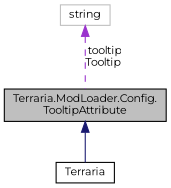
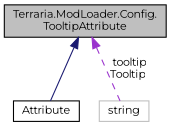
edge "Terraria.ModLoader.Config. TooltipAttribute" -> "string": reversed
node "Terraria": label "Terraria" -> "Attribute"
